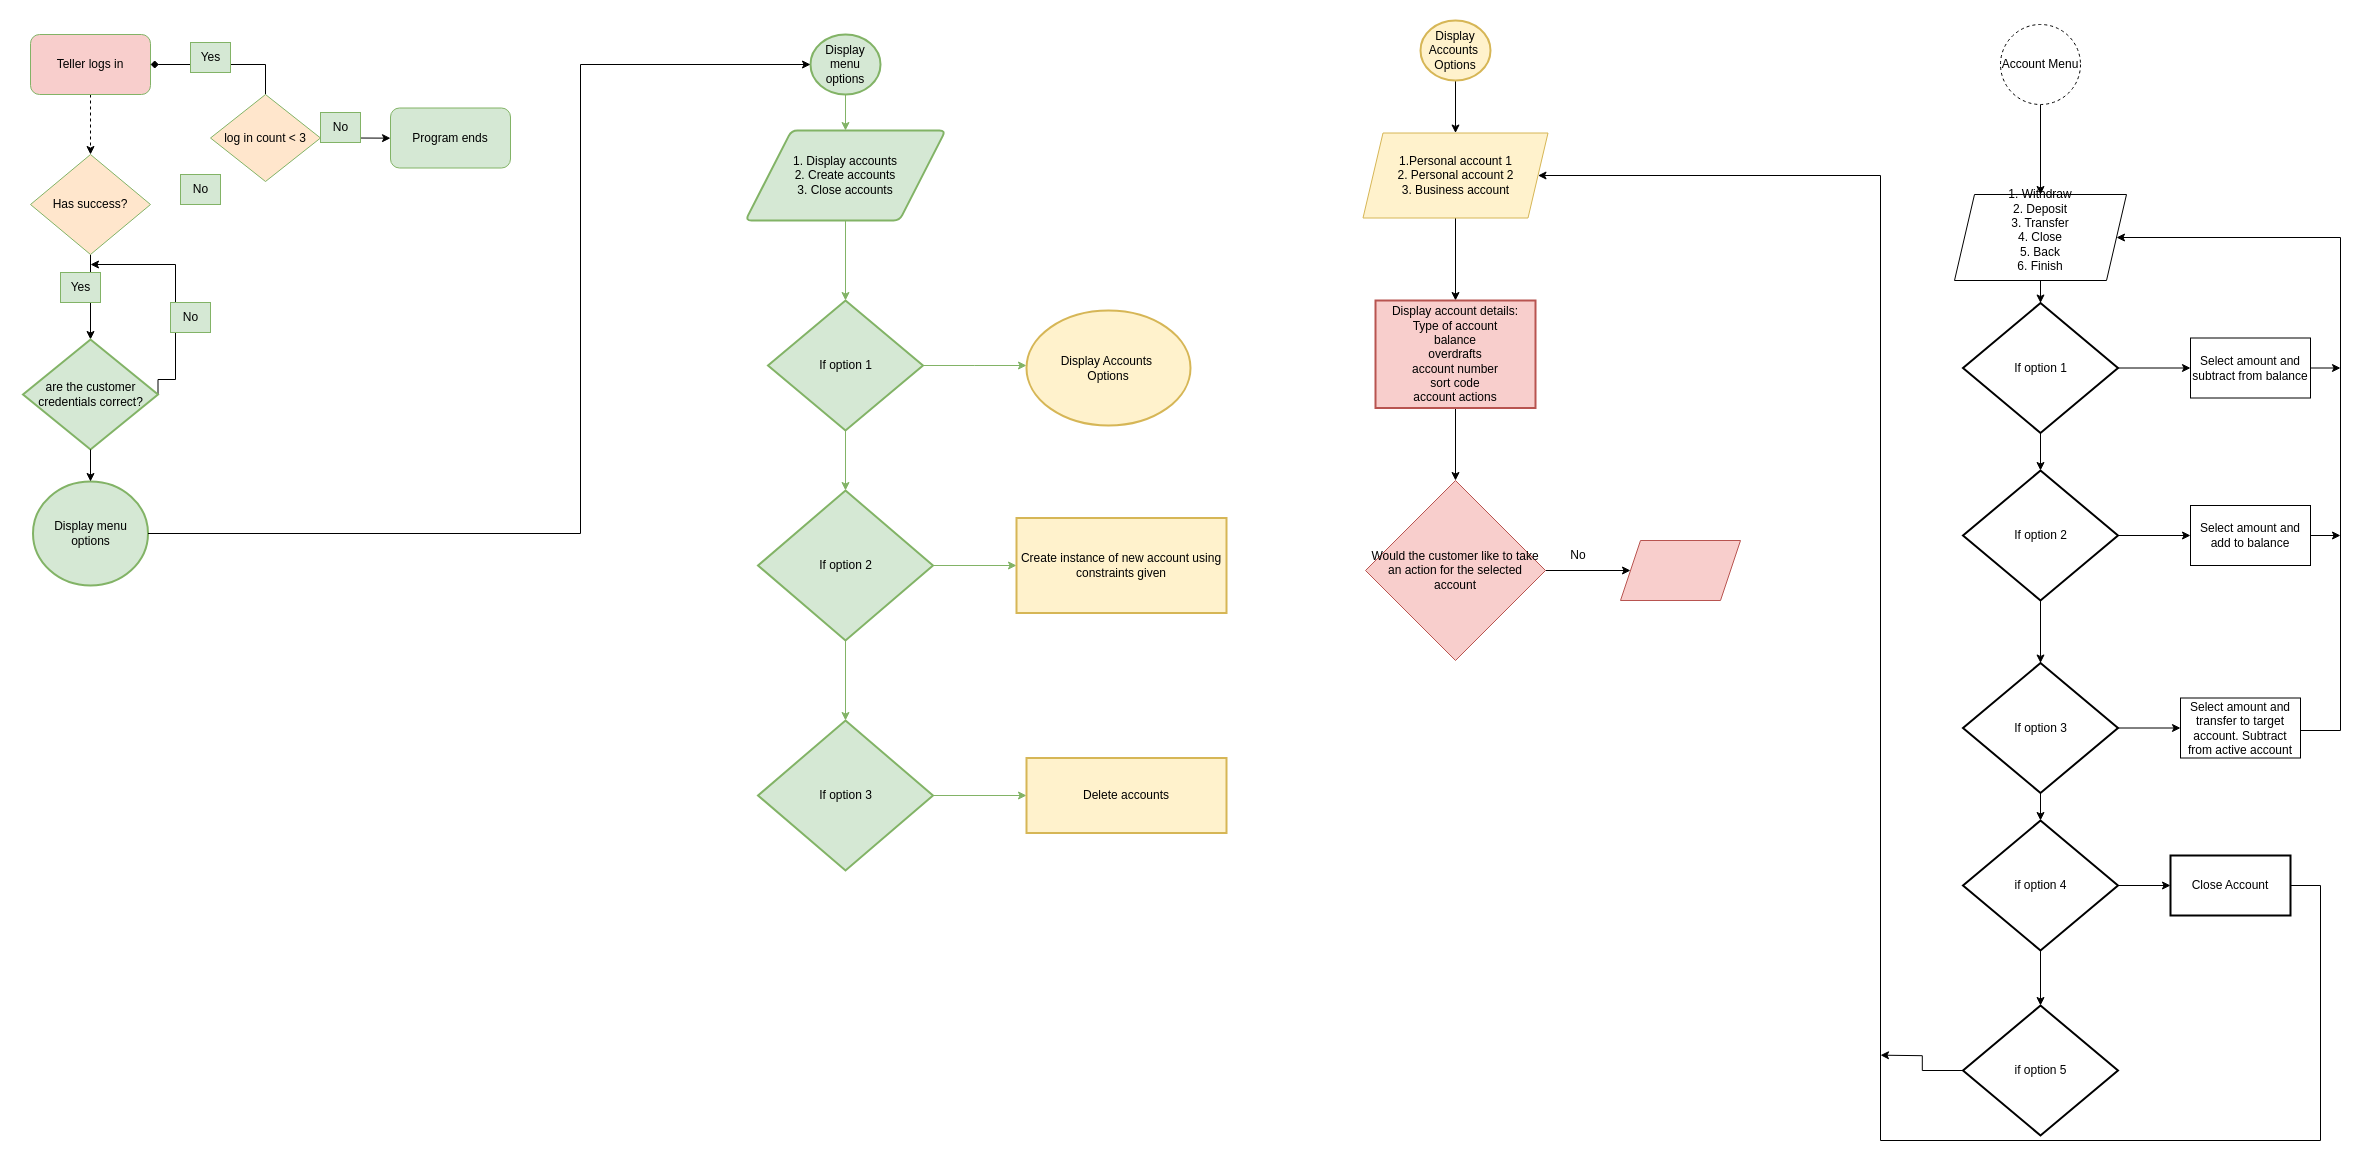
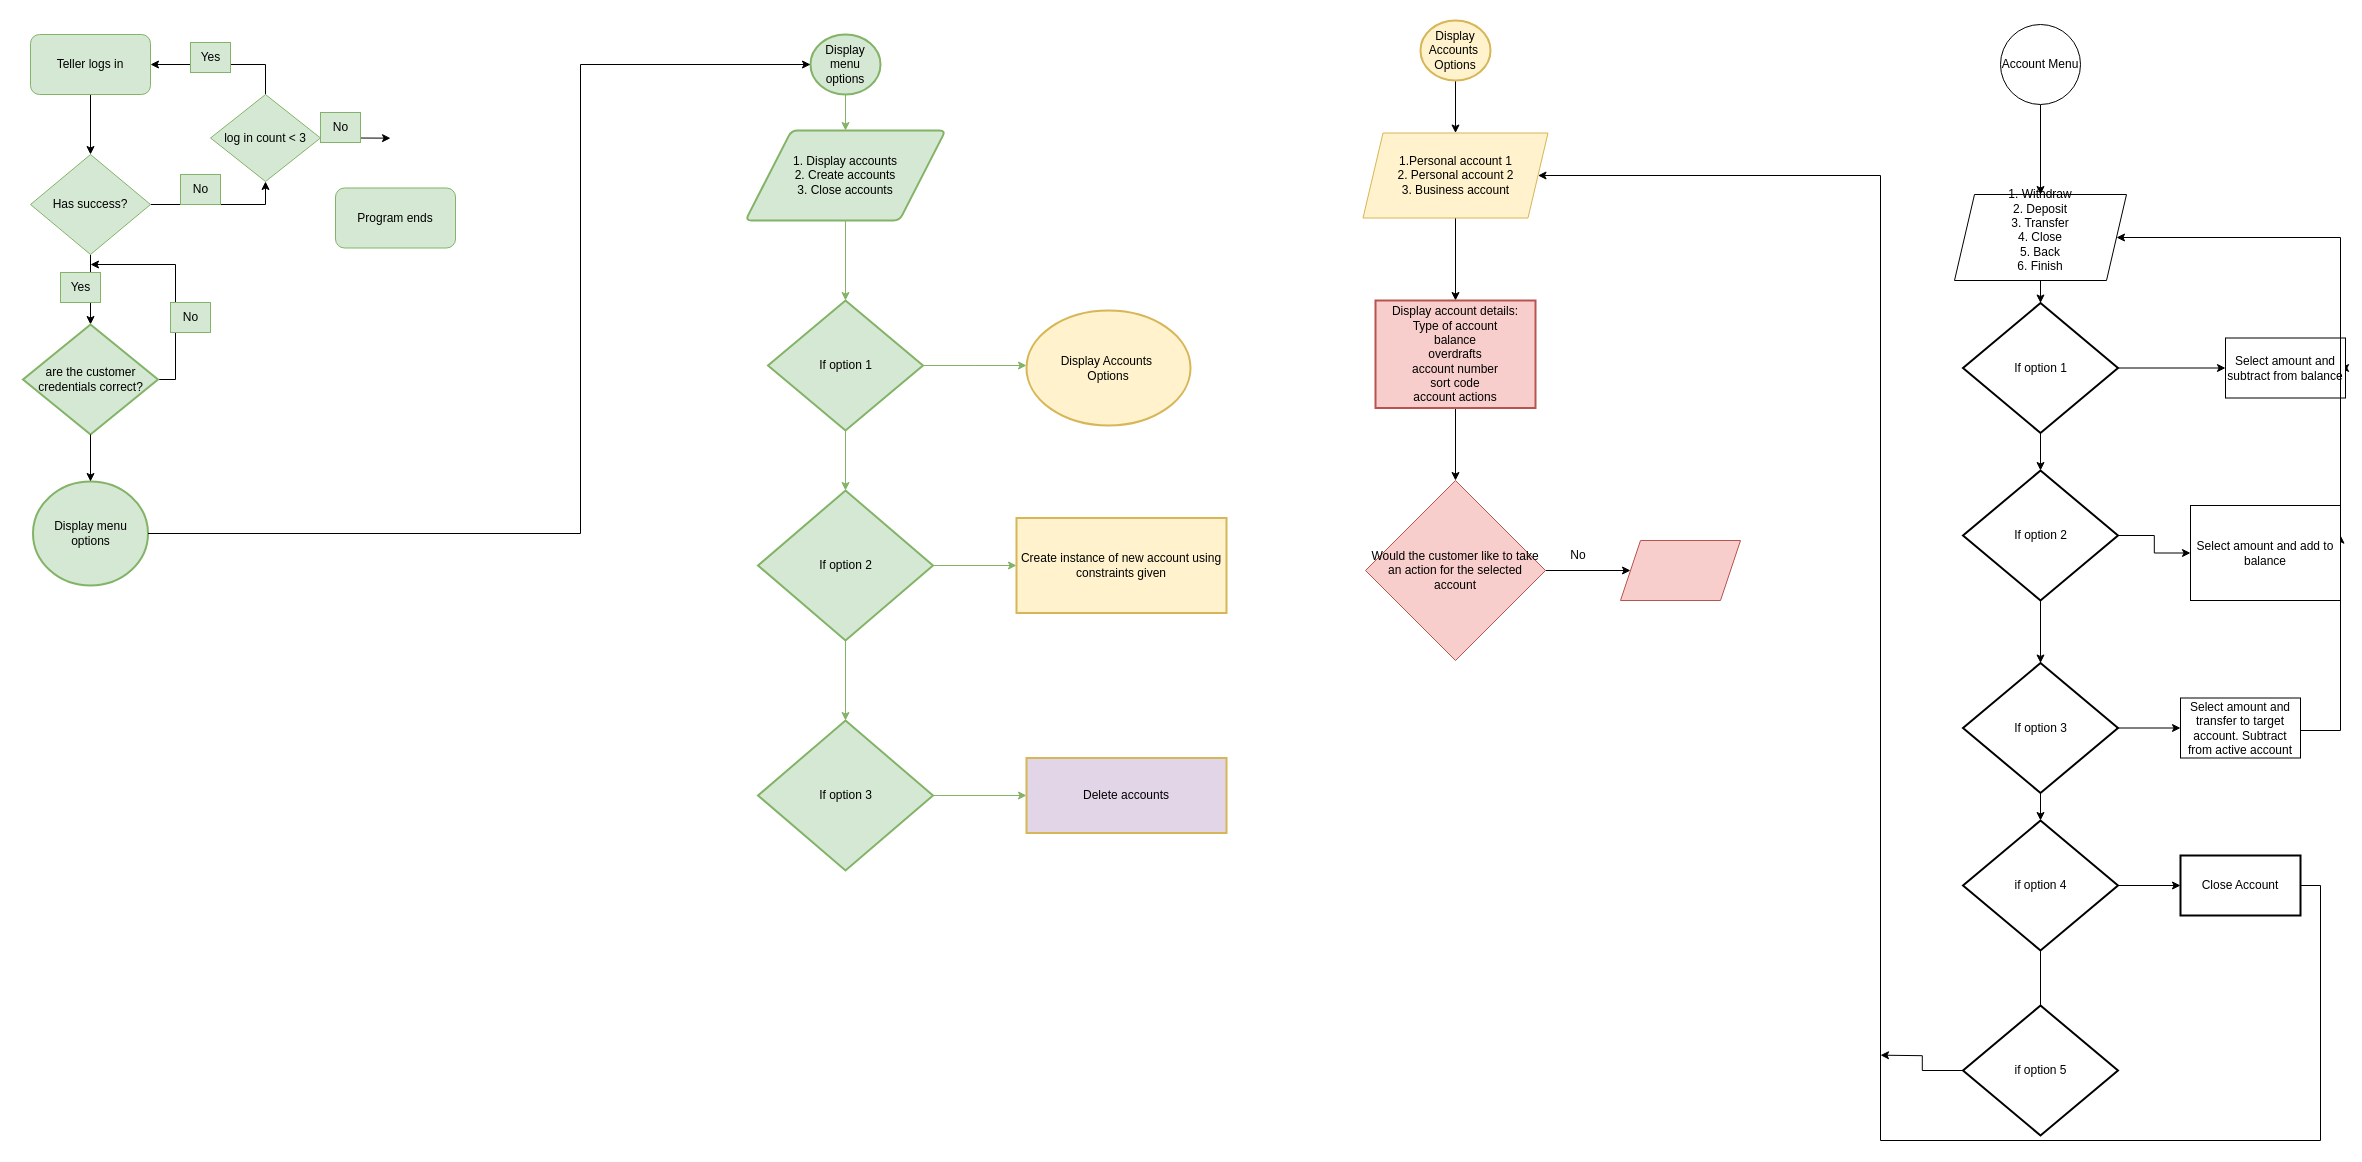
node "Teller logs in": fillcolor #f8cecc -> #d5e8d4
edge "log in count < 3" -> "Teller logs in": arrowhead diamond -> classic
node "Account Menu": style dashed -> solid
edge "Teller logs in" -> "Has success?": style dashed -> solid
node "log in count < 3": fillcolor #ffe6cc -> #d5e8d4
node "Program ends": moved (451, 138) -> (396, 218)
node "Has success?": fillcolor #ffe6cc -> #d5e8d4
edge "Has success?" -> "log in count < 3": added
node "Select amount and subtract from balance": moved (2251, 368) -> (2286, 368)
node "are the customer credentials correct?": moved (91, 395) -> (91, 380)
node "Select amount and add to balance": size 120x60 -> 150x95
node "Delete accounts": fillcolor #fff2cc -> #e1d5e7
node "Close Account": moved (2231, 886) -> (2241, 886)
edge "if option 4" -> "if option 5": arrowhead classic -> none
